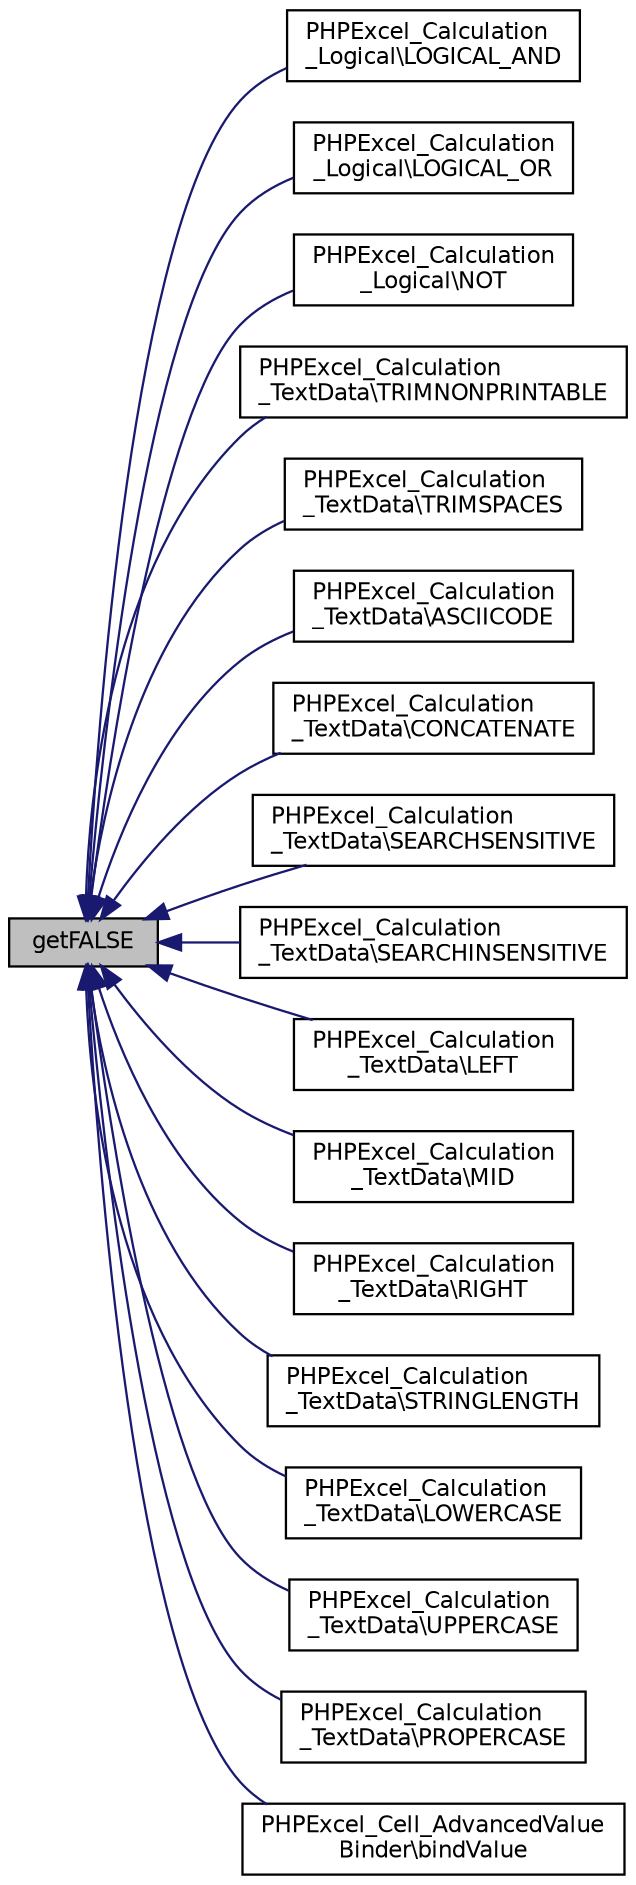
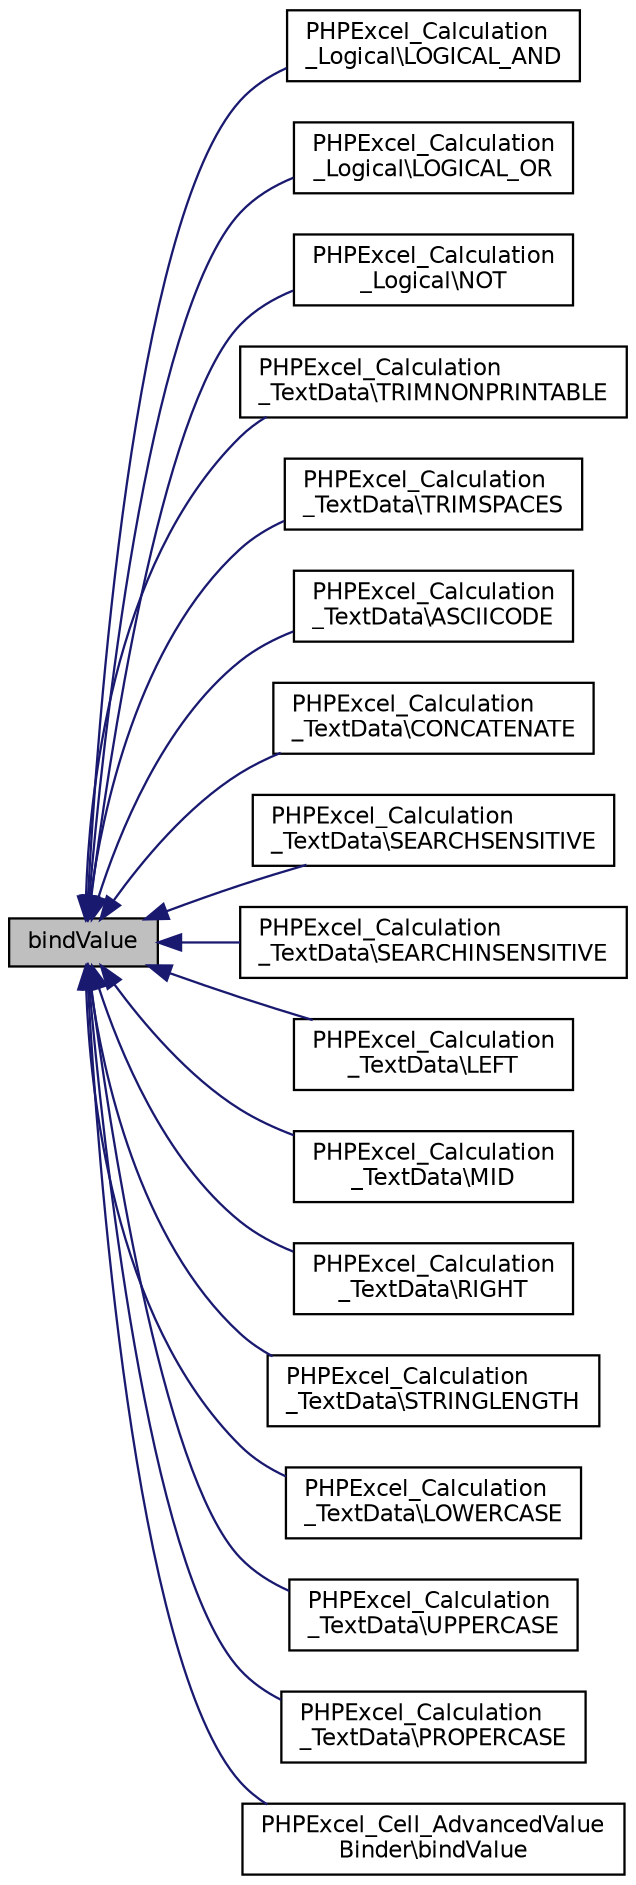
node "getFALSE": label "getFALSE" -> "bindValue"
